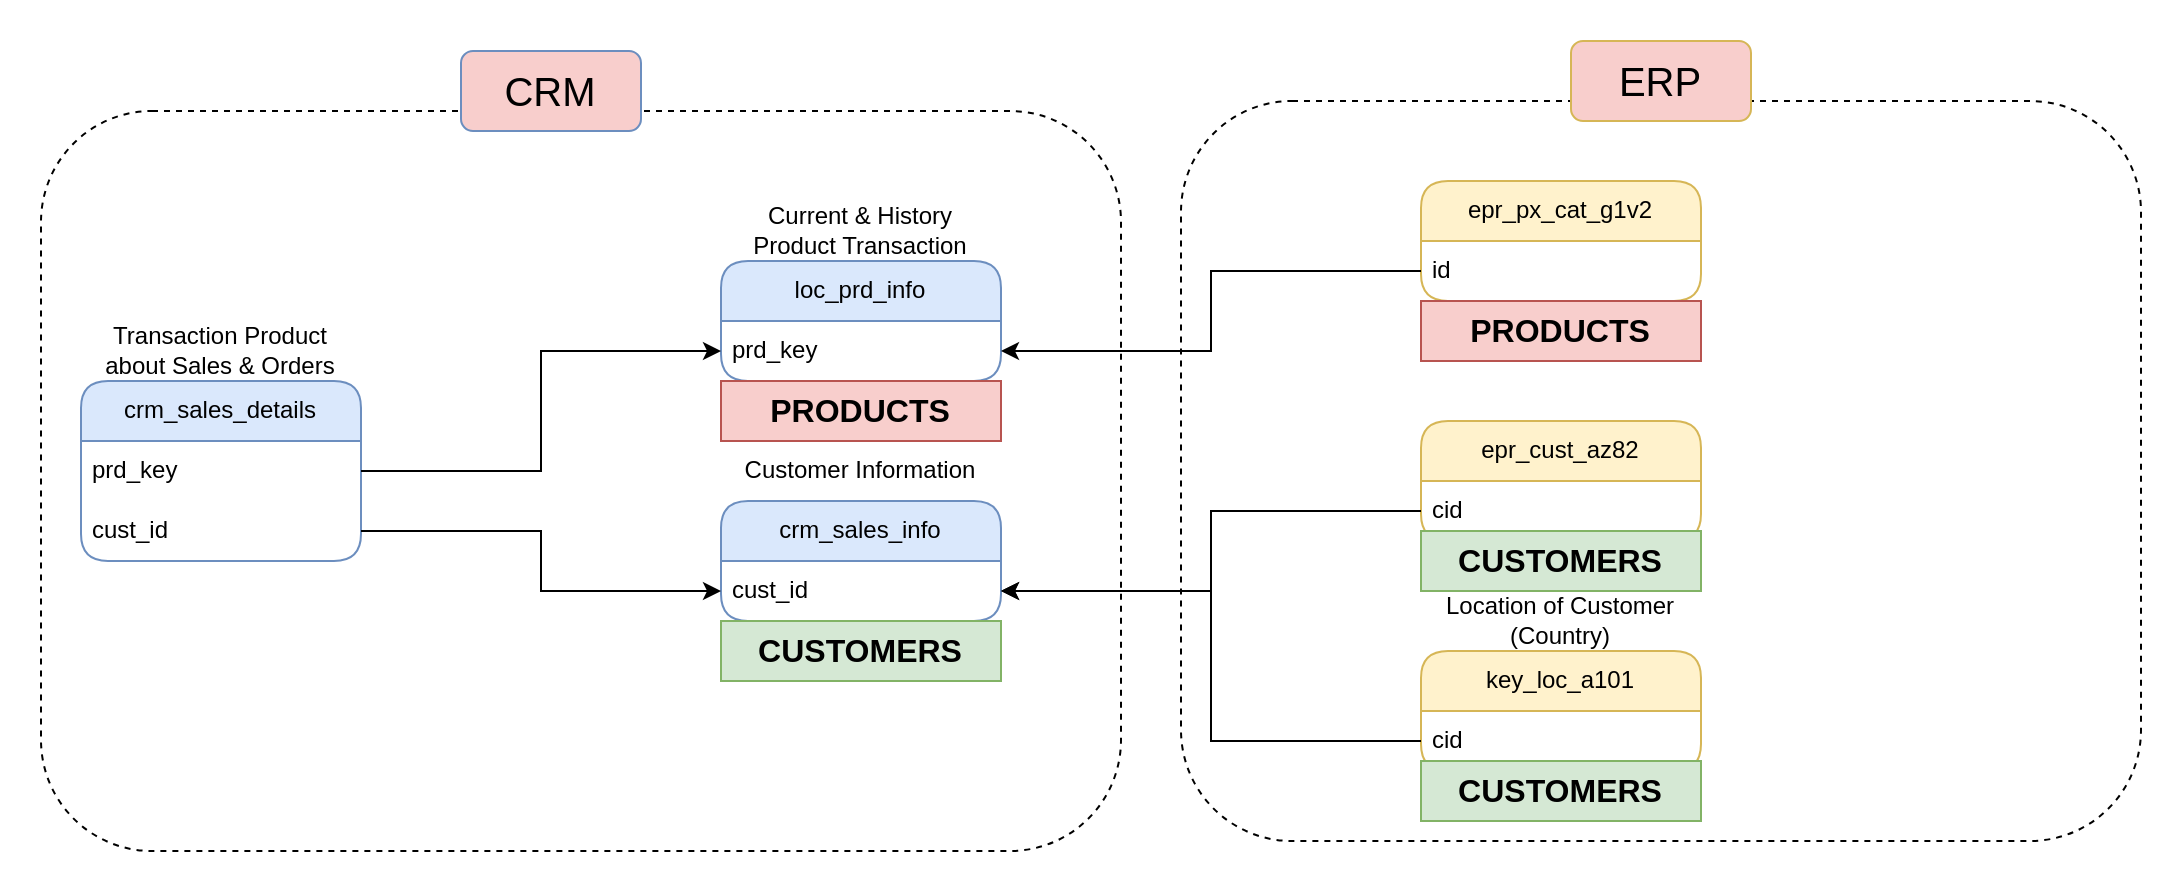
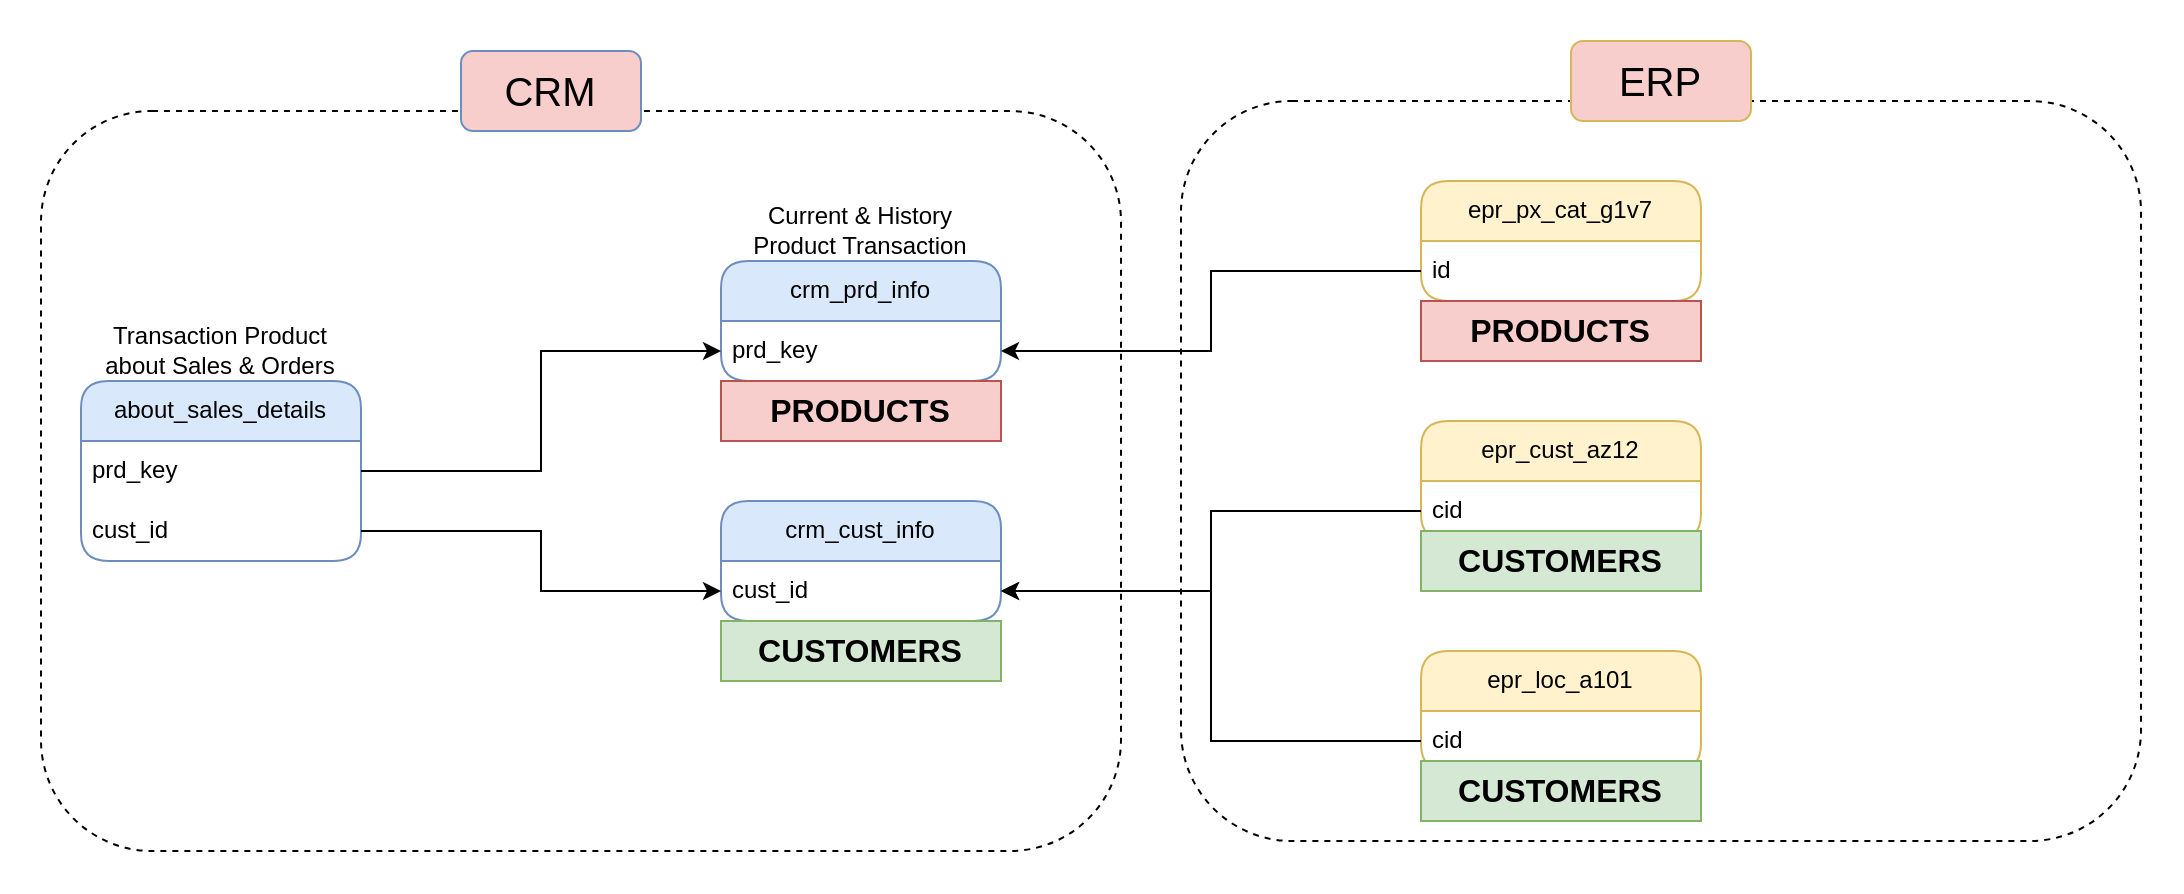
node "epr_px_cat_g1v2": label "epr_px_cat_g1v2" -> "epr_px_cat_g1v7"
node "loc_prd_info": label "loc_prd_info" -> "crm_prd_info"
node "crm_sales_details": label "crm_sales_details" -> "about_sales_details"
node "epr_cust_az82": label "epr_cust_az82" -> "epr_cust_az12"
node "Customer Information": removed
node "crm_sales_info": label "crm_sales_info" -> "crm_cust_info"
node "Location of Customer (Country)": removed
node "key_loc_a101": label "key_loc_a101" -> "epr_loc_a101"
